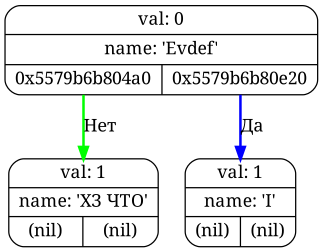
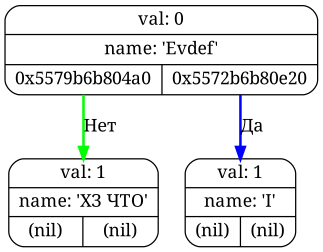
node "val: 0": text "0x5579b6b80e20" -> "0x5572b6b80e20"
